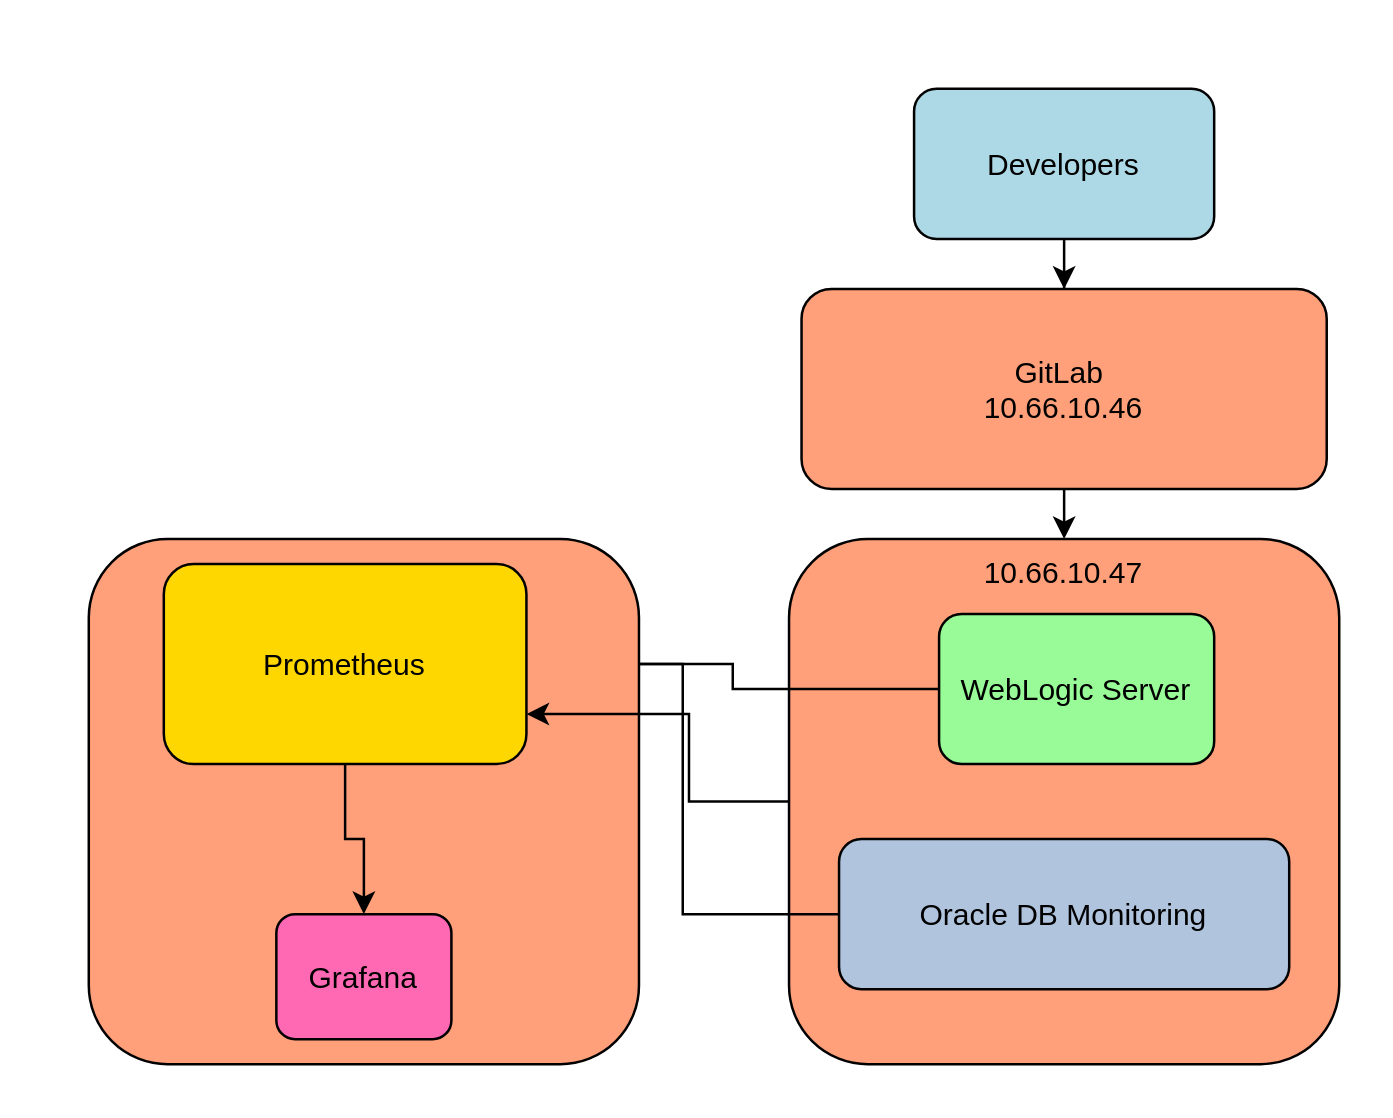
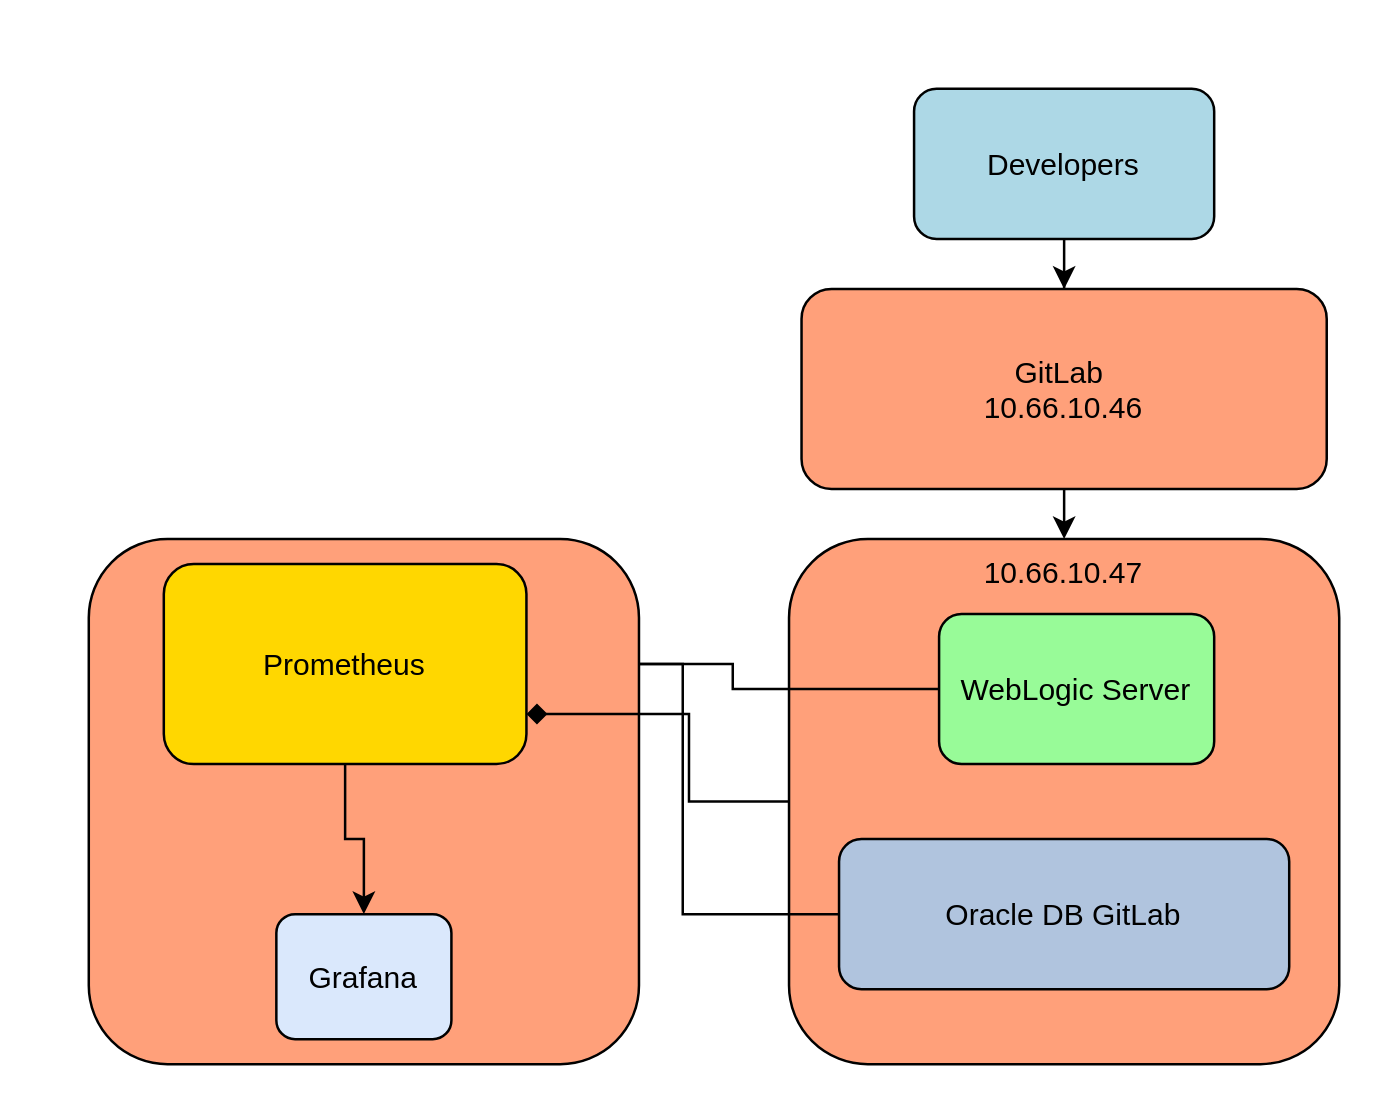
edge "10.66.10.47" -> "Prometheus": arrowhead classic -> diamond
node "Oracle DB Monitoring": label "Oracle DB Monitoring" -> "Oracle DB GitLab"
node "Grafana": fillcolor #ff69b4 -> #dae8fc
